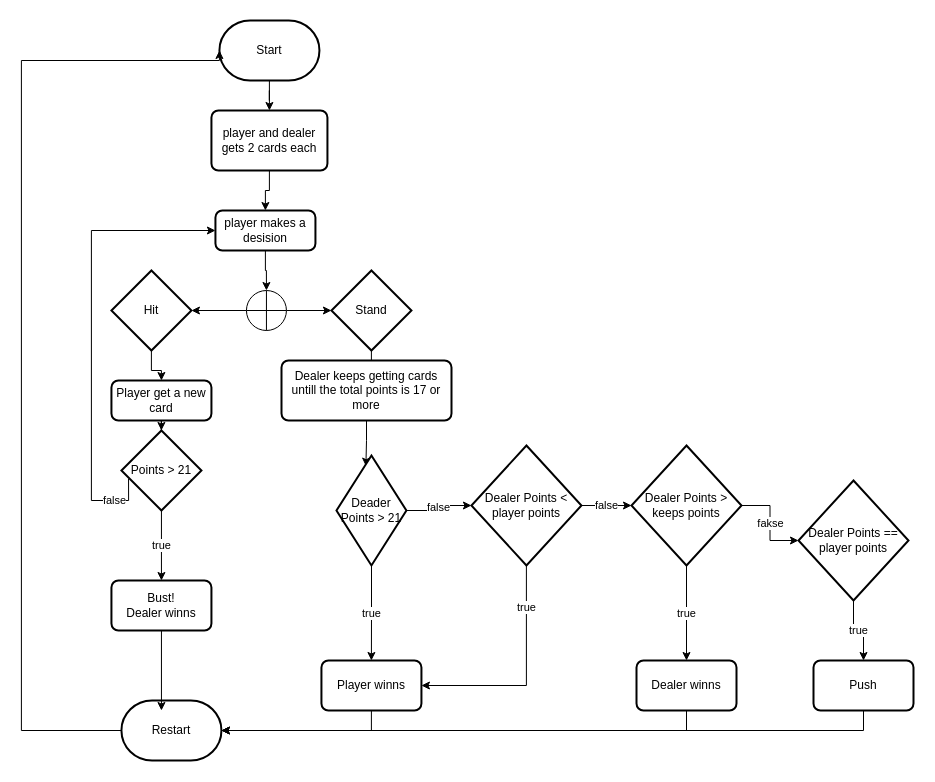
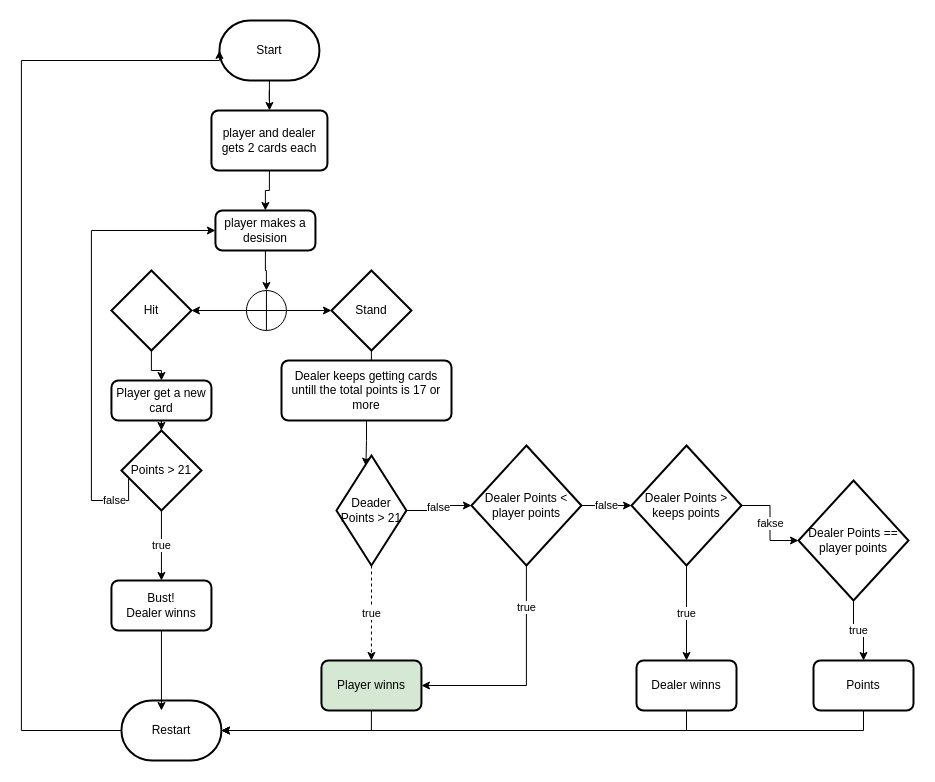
edge "Deader Points > 21" -> "Player winns": style solid -> dashed
node "Player winns": fillcolor #ffffff -> #d5e8d4
node "Push": label "Push" -> "Points"
